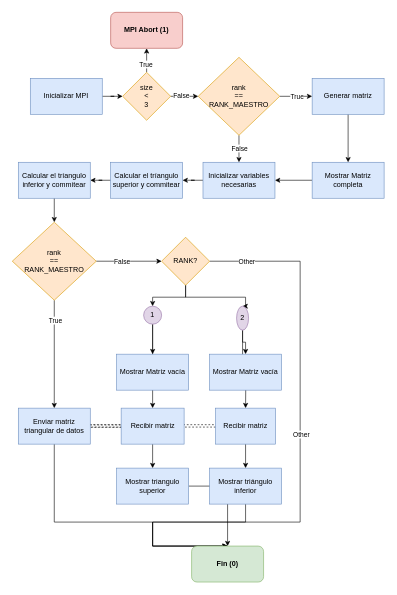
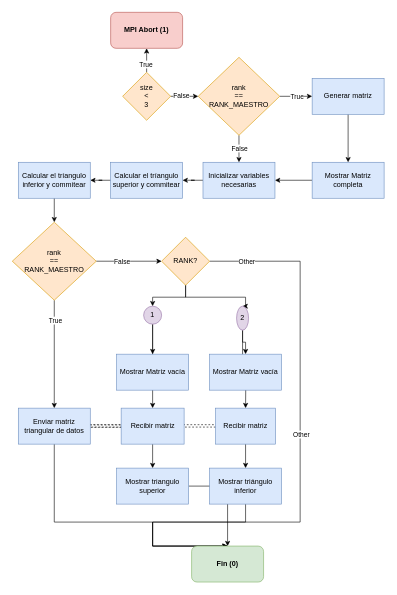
node "Inicializar MPI": removed
edge "Inicializar MPI" -> "size < 3": removed
